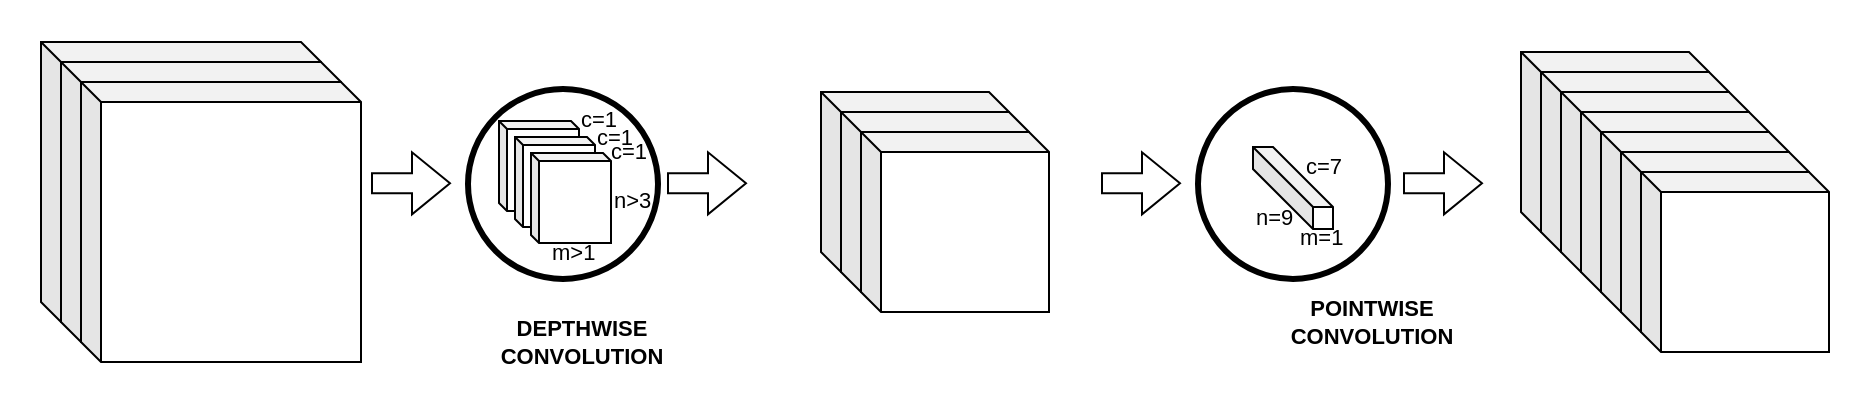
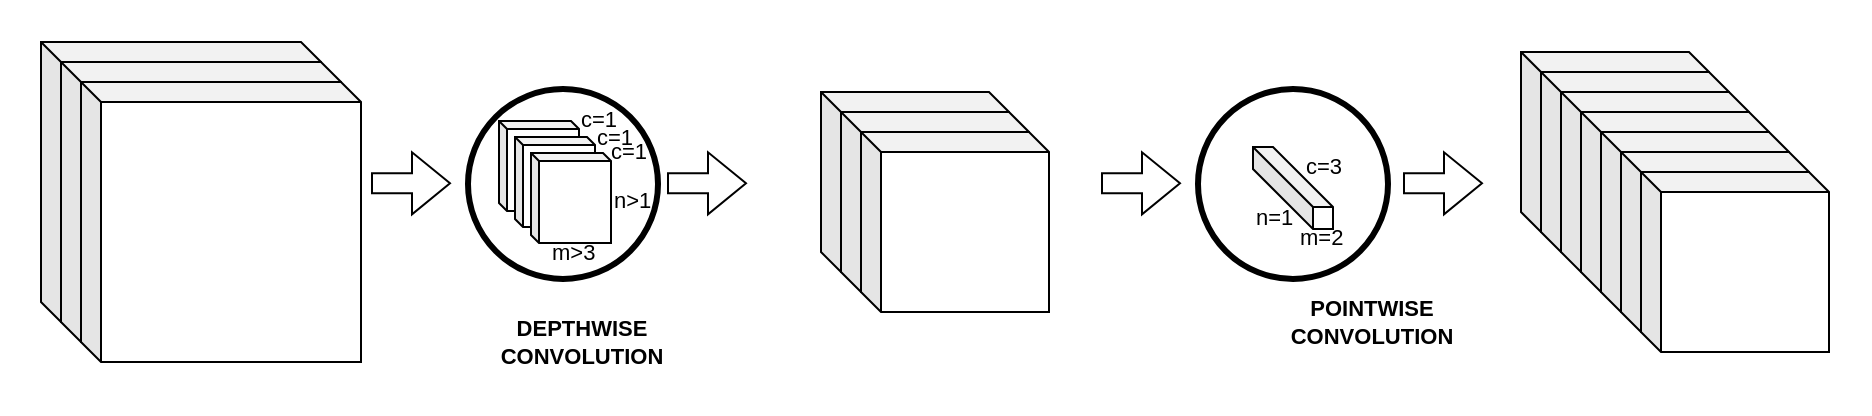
node "c=7": label "c=7" -> "c=3"
node "n>3": label "n>3" -> "n>1"
node "n=9": label "n=9" -> "n=1"
node "m=1": label "m=1" -> "m=2"
node "m>1": label "m>1" -> "m>3"
